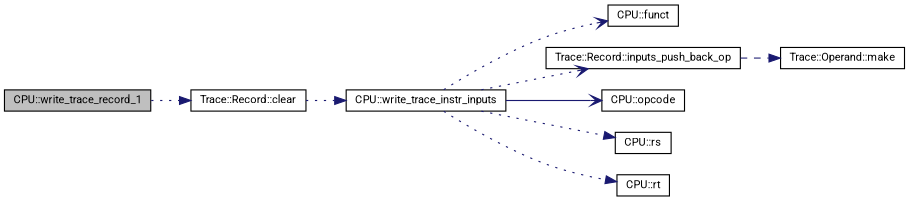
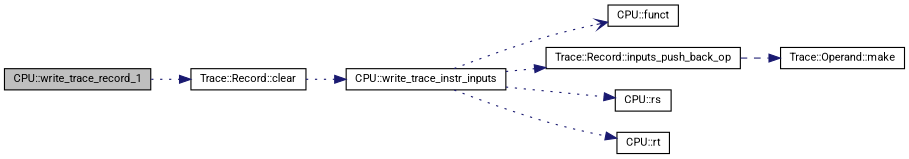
edge "CPU::write_trace_instr_inputs" -> "Trace::Record::inputs_push_back_op": arrowhead vee -> normal
node "CPU::opcode": removed
